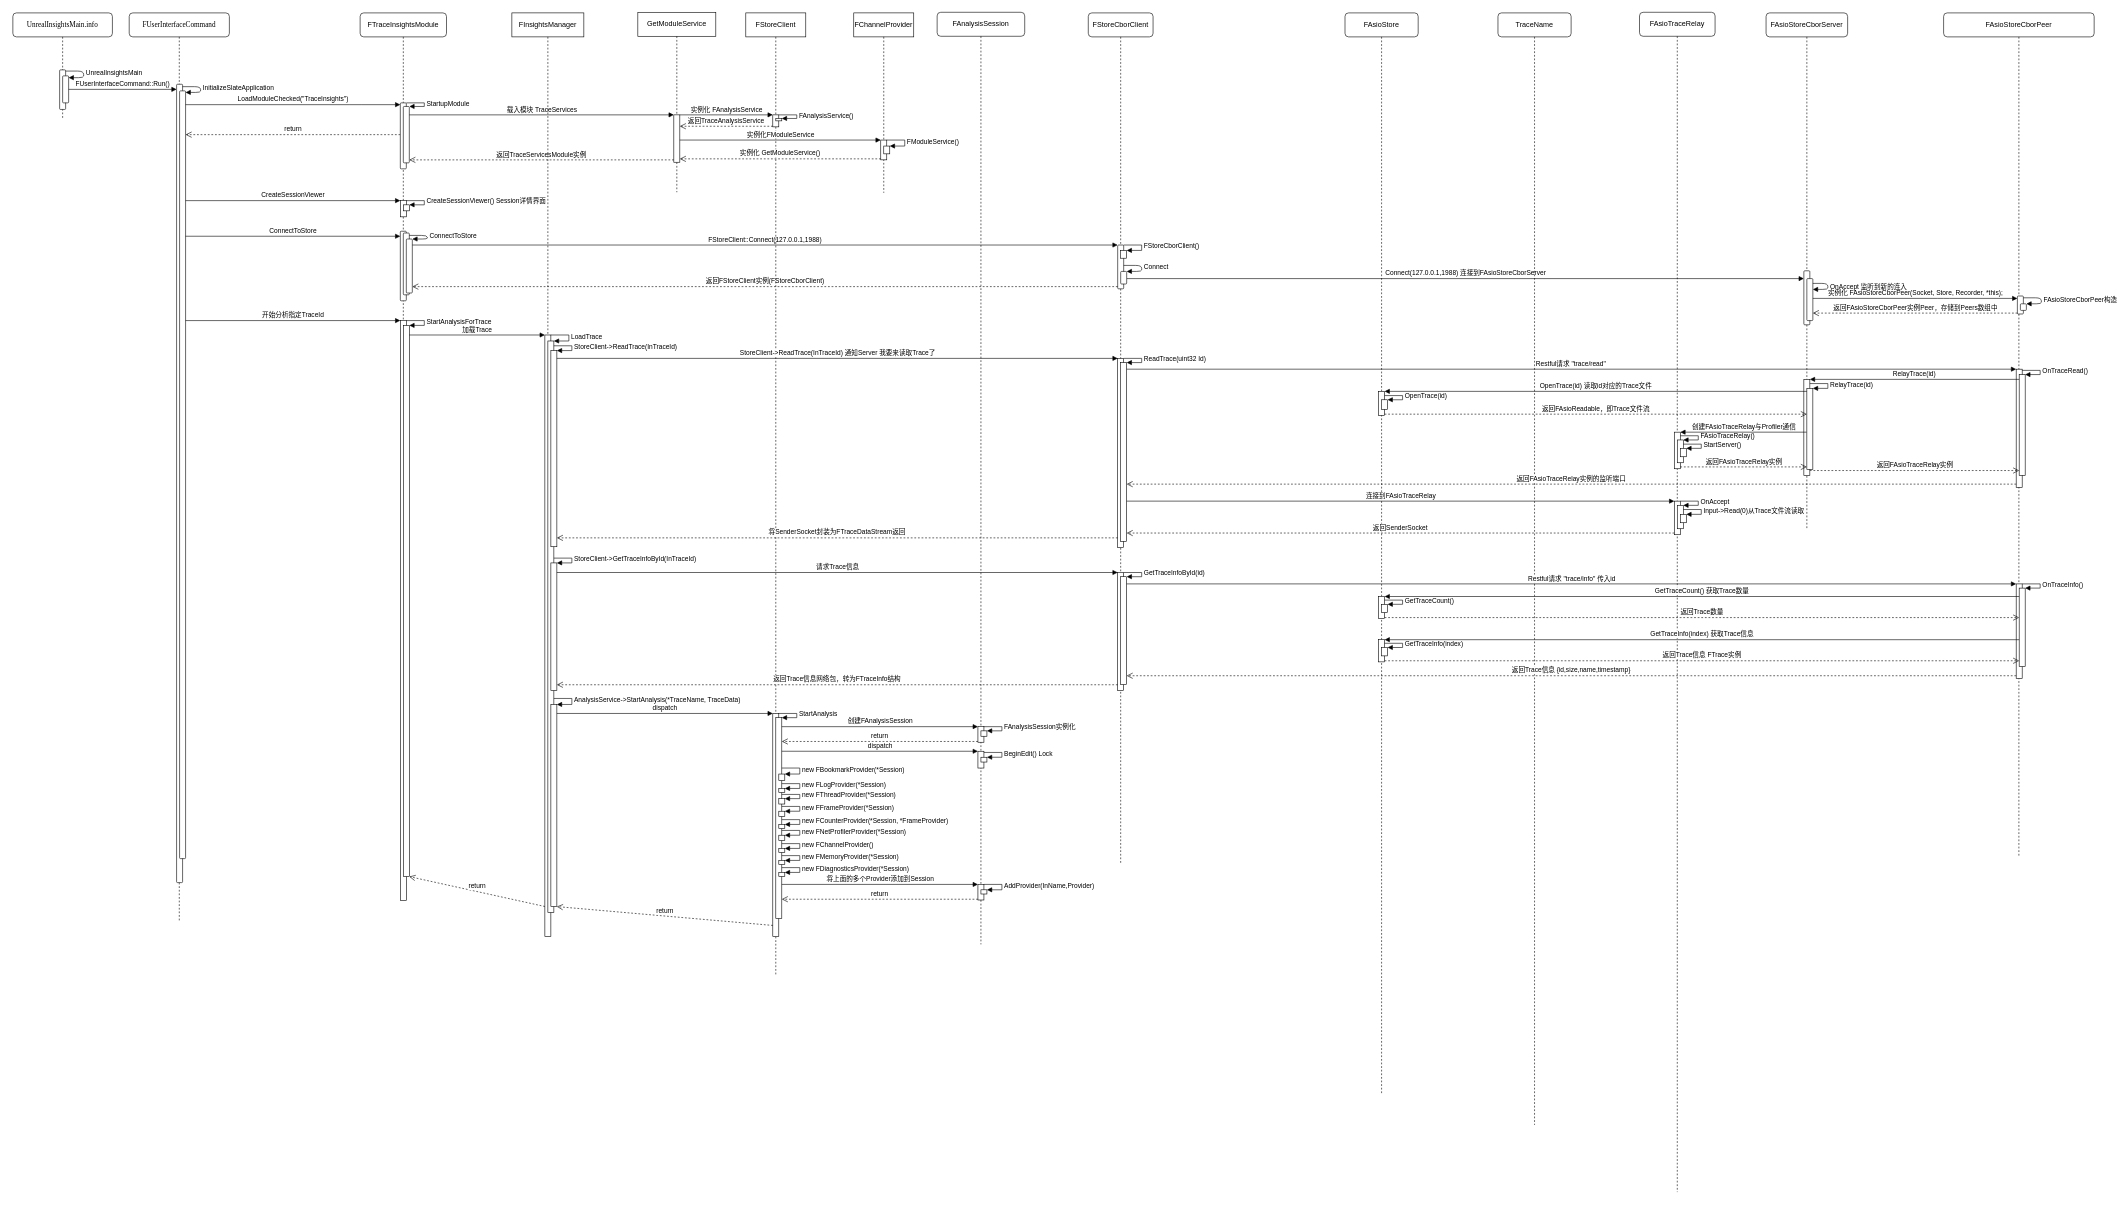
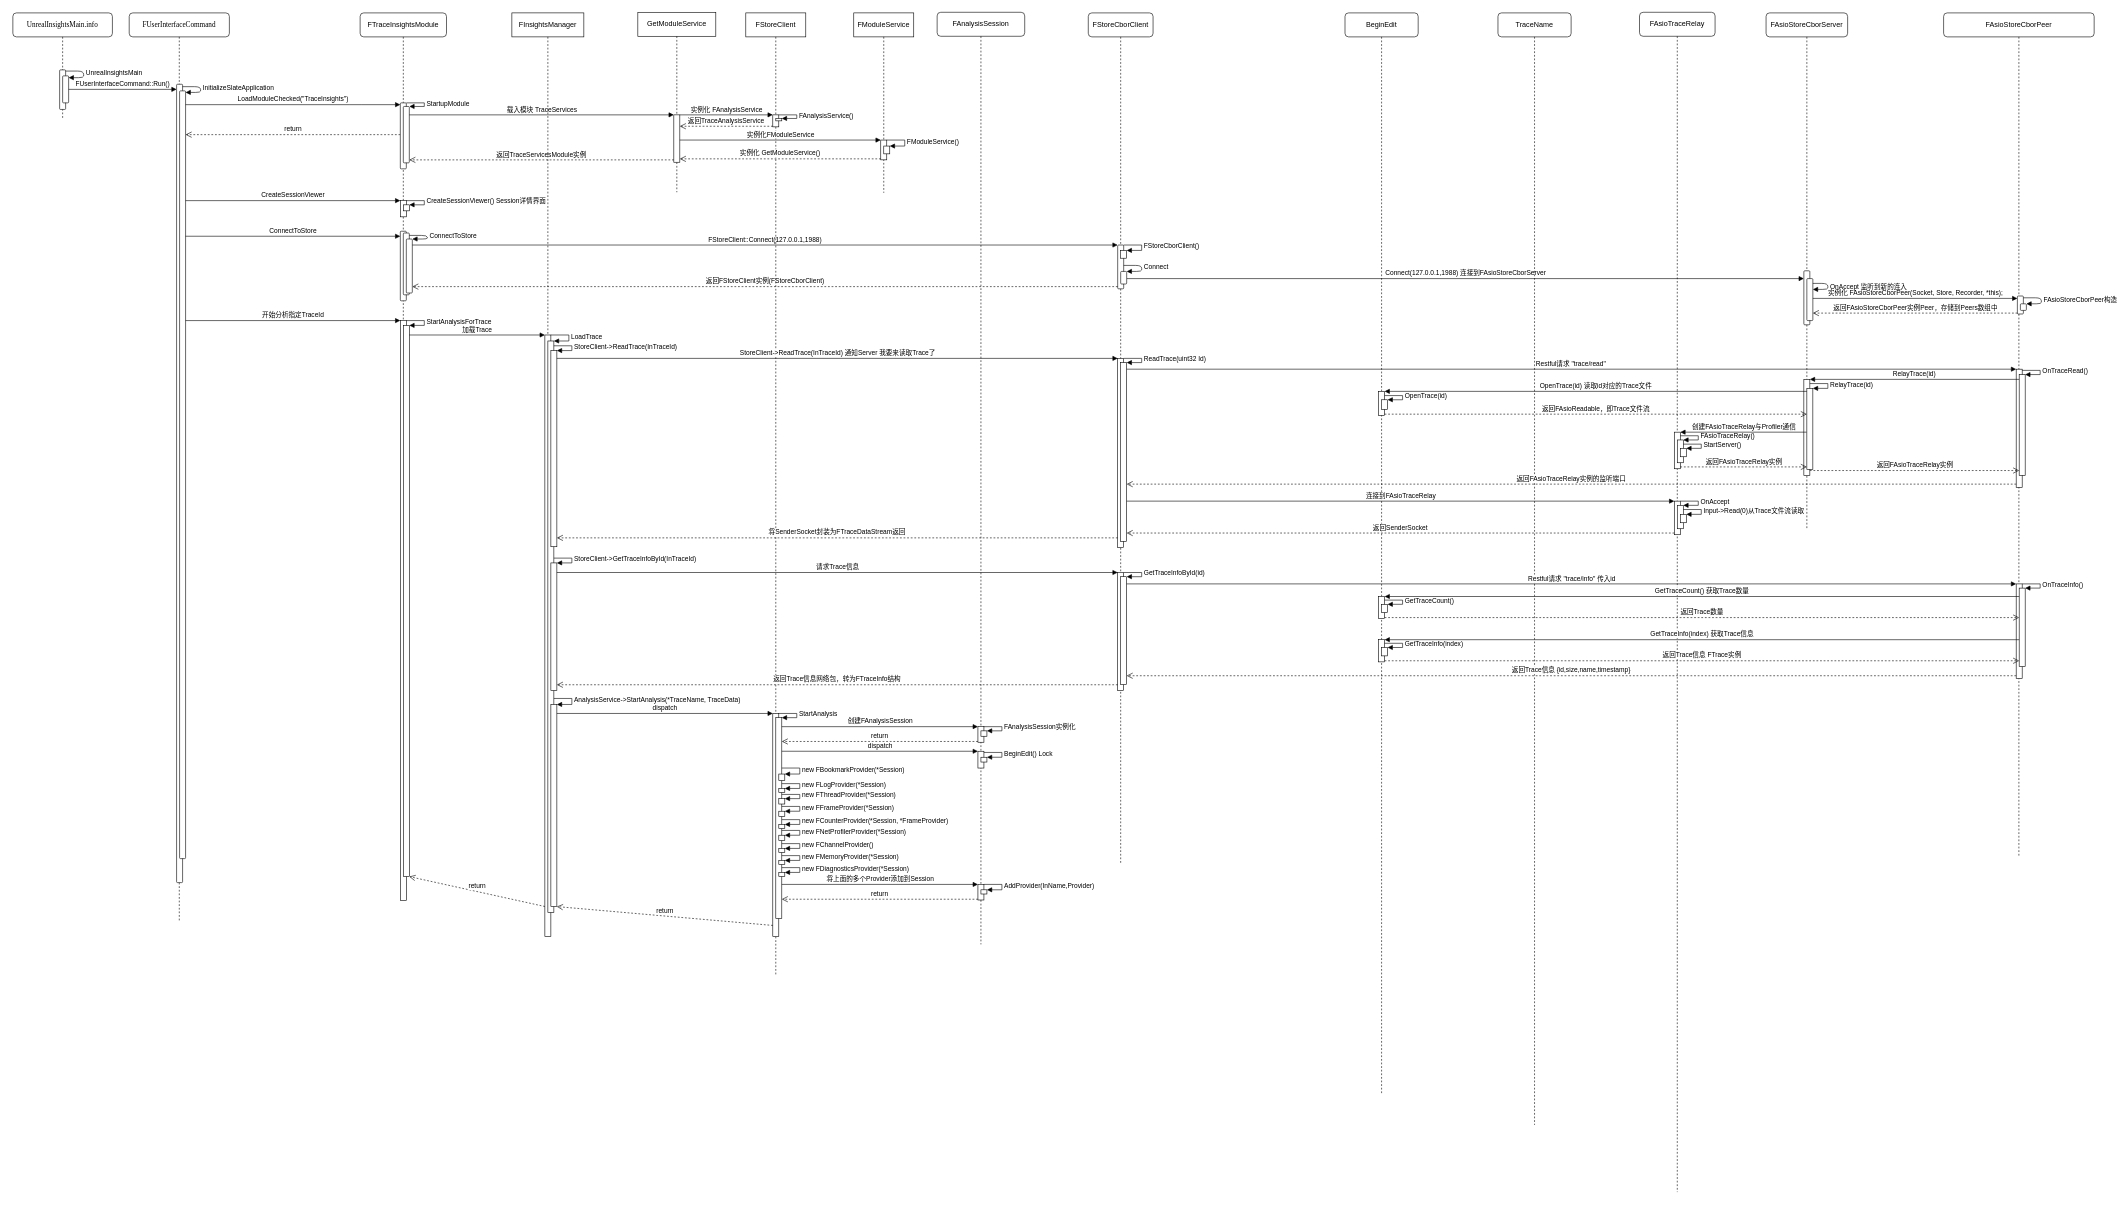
node "FChannelProvider": label "FChannelProvider" -> "FModuleService"
node "FAsioStore": label "FAsioStore" -> "BeginEdit"
